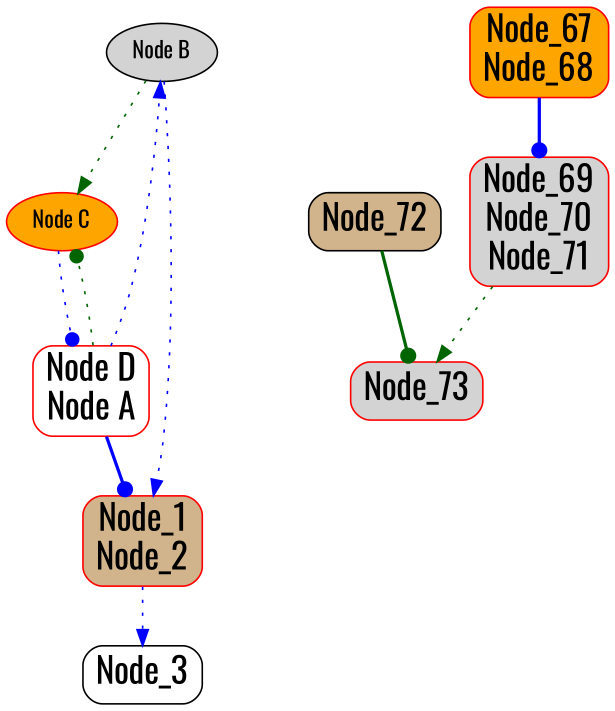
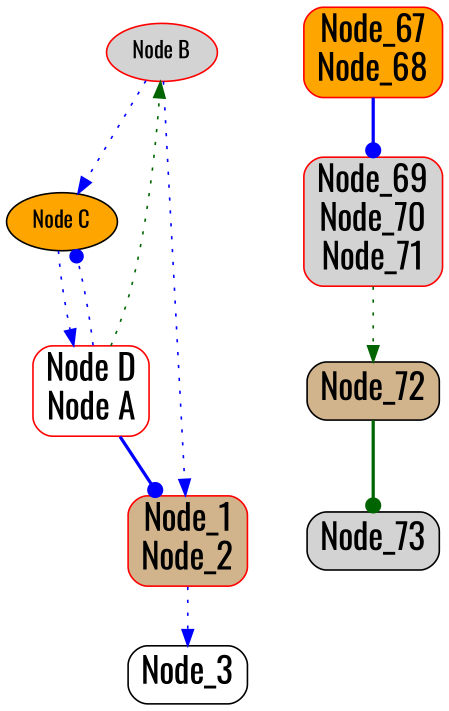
node "Node B": color black -> red
edge "Node B" -> "Node C": color darkgreen -> blue
node "Node C": color red -> black
edge "Node D Node A" -> "Node B": color blue -> darkgreen
edge "Node C" -> "Node D Node A": arrowhead dot -> normal
edge "Node D Node A" -> "Node C": color darkgreen -> blue
edge "Node_69 Node_70 Node_71" -> "Node_73": now "Node_69 Node_70 Node_71" -> "Node_72"
node "Node_73": color red -> black
